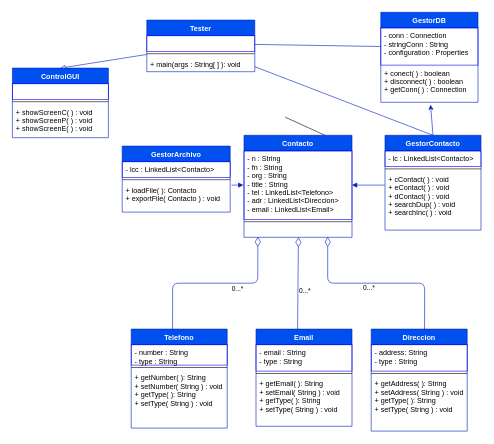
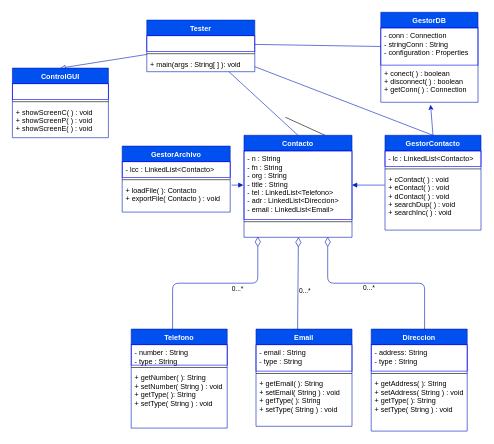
edge "Tester" -- "Contacto": added
